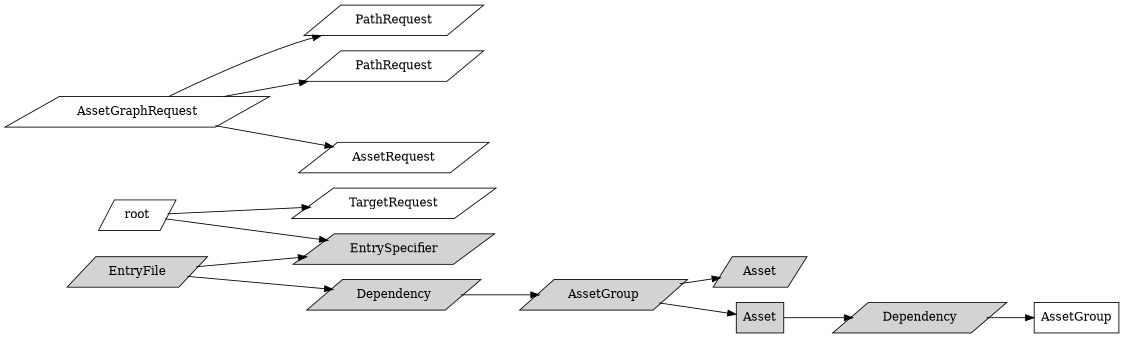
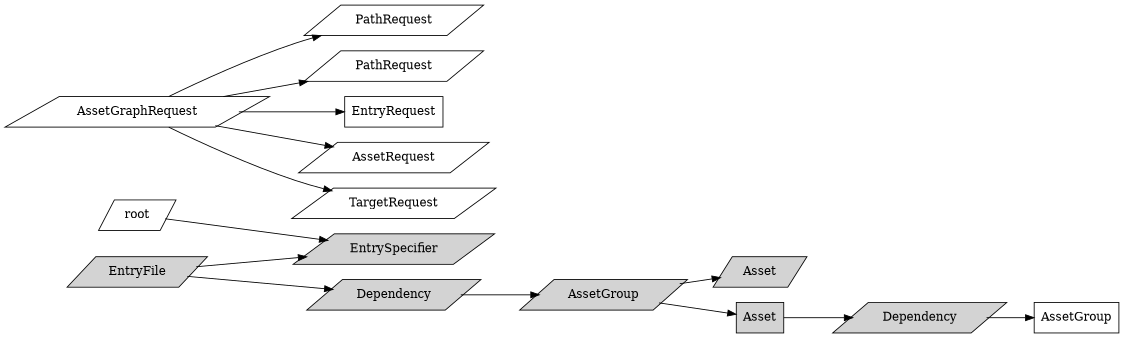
node "EntryRequest": added
edge "root" -> "TargetRequest": now "AssetGraphRequest" -> "TargetRequest"
